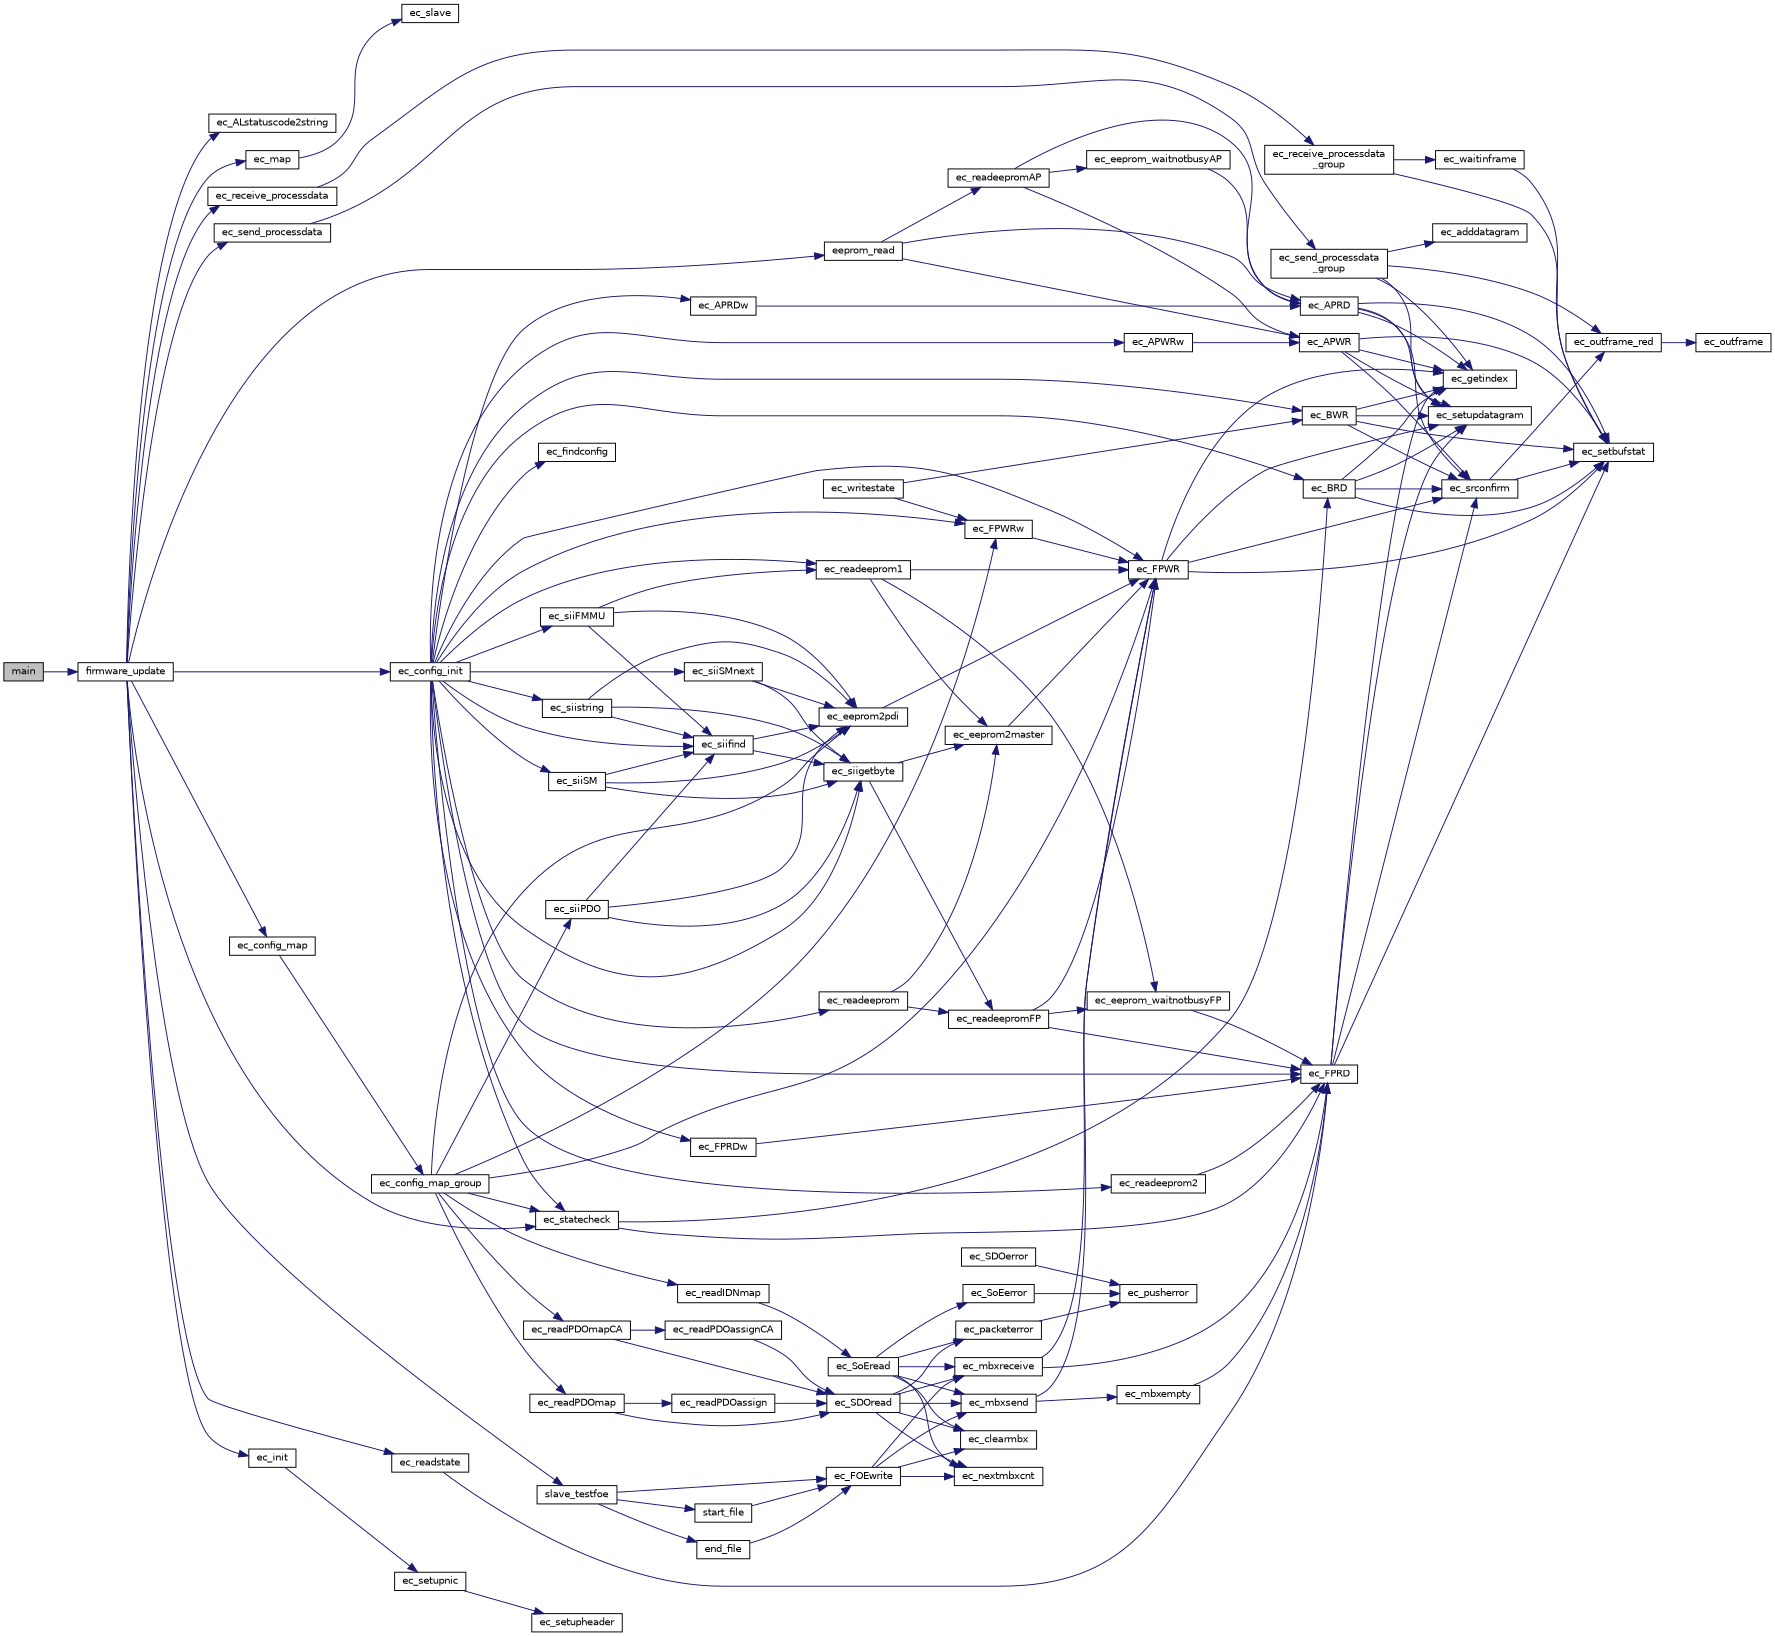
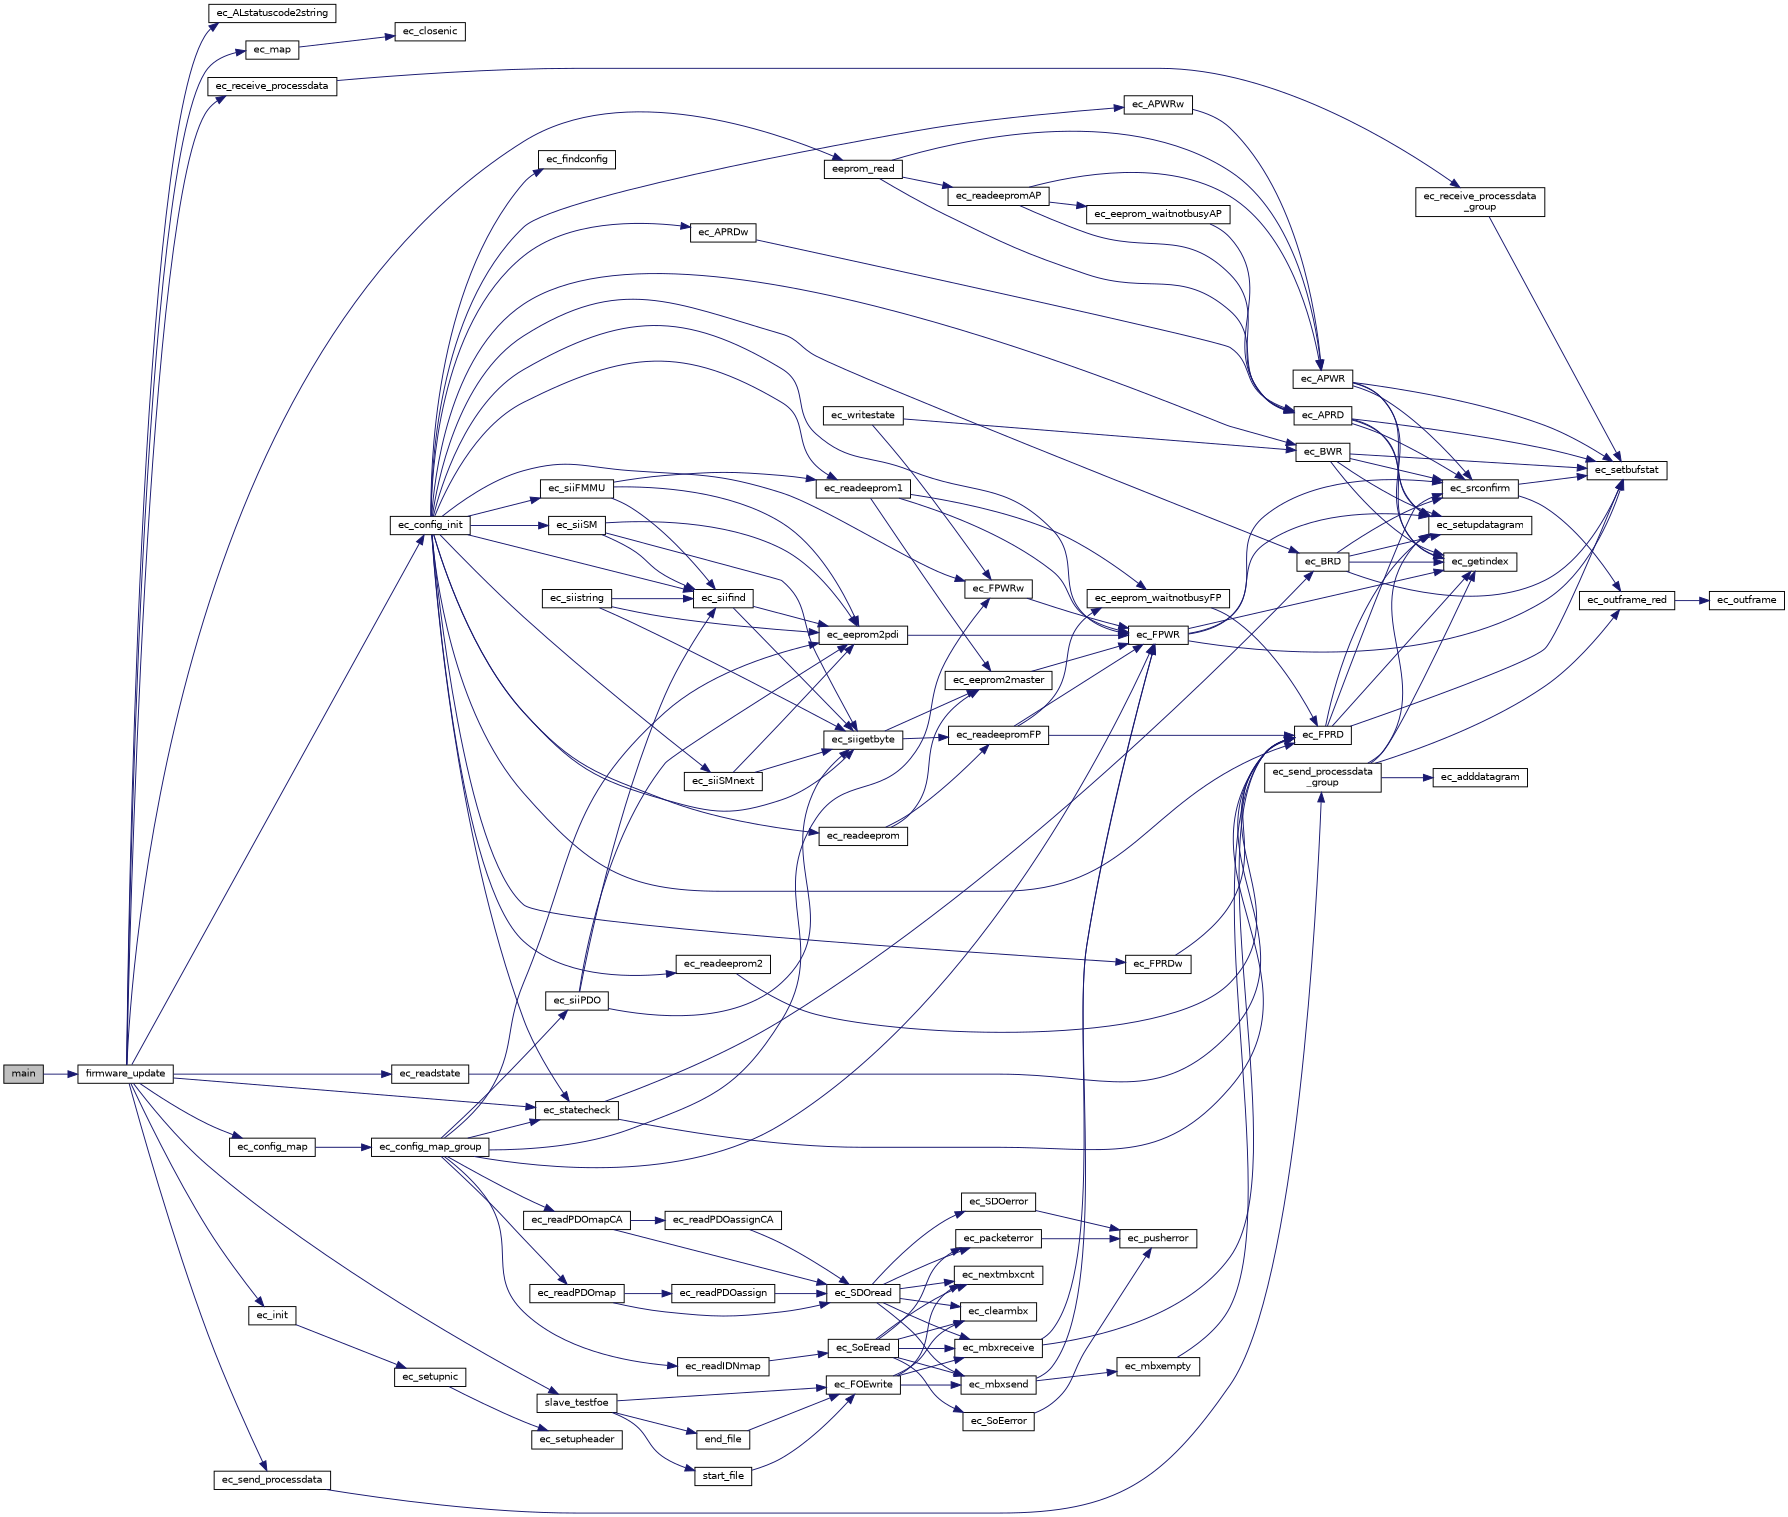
node "ec_slave": label "ec_slave" -> "ec_closenic"
node "ec_waitinframe": removed
edge "ec_config_init" -> "ec_siistring": removed
edge "ec_SDOread" -> "ec_SDOerror": added
